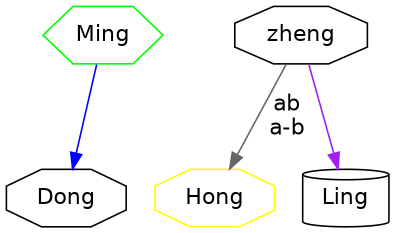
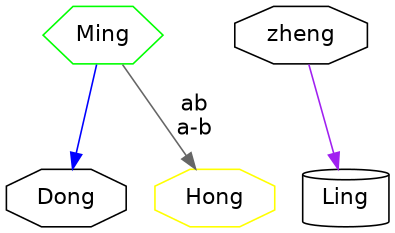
edge "zheng" -> "Hong": now "Ming" -> "Hong"
